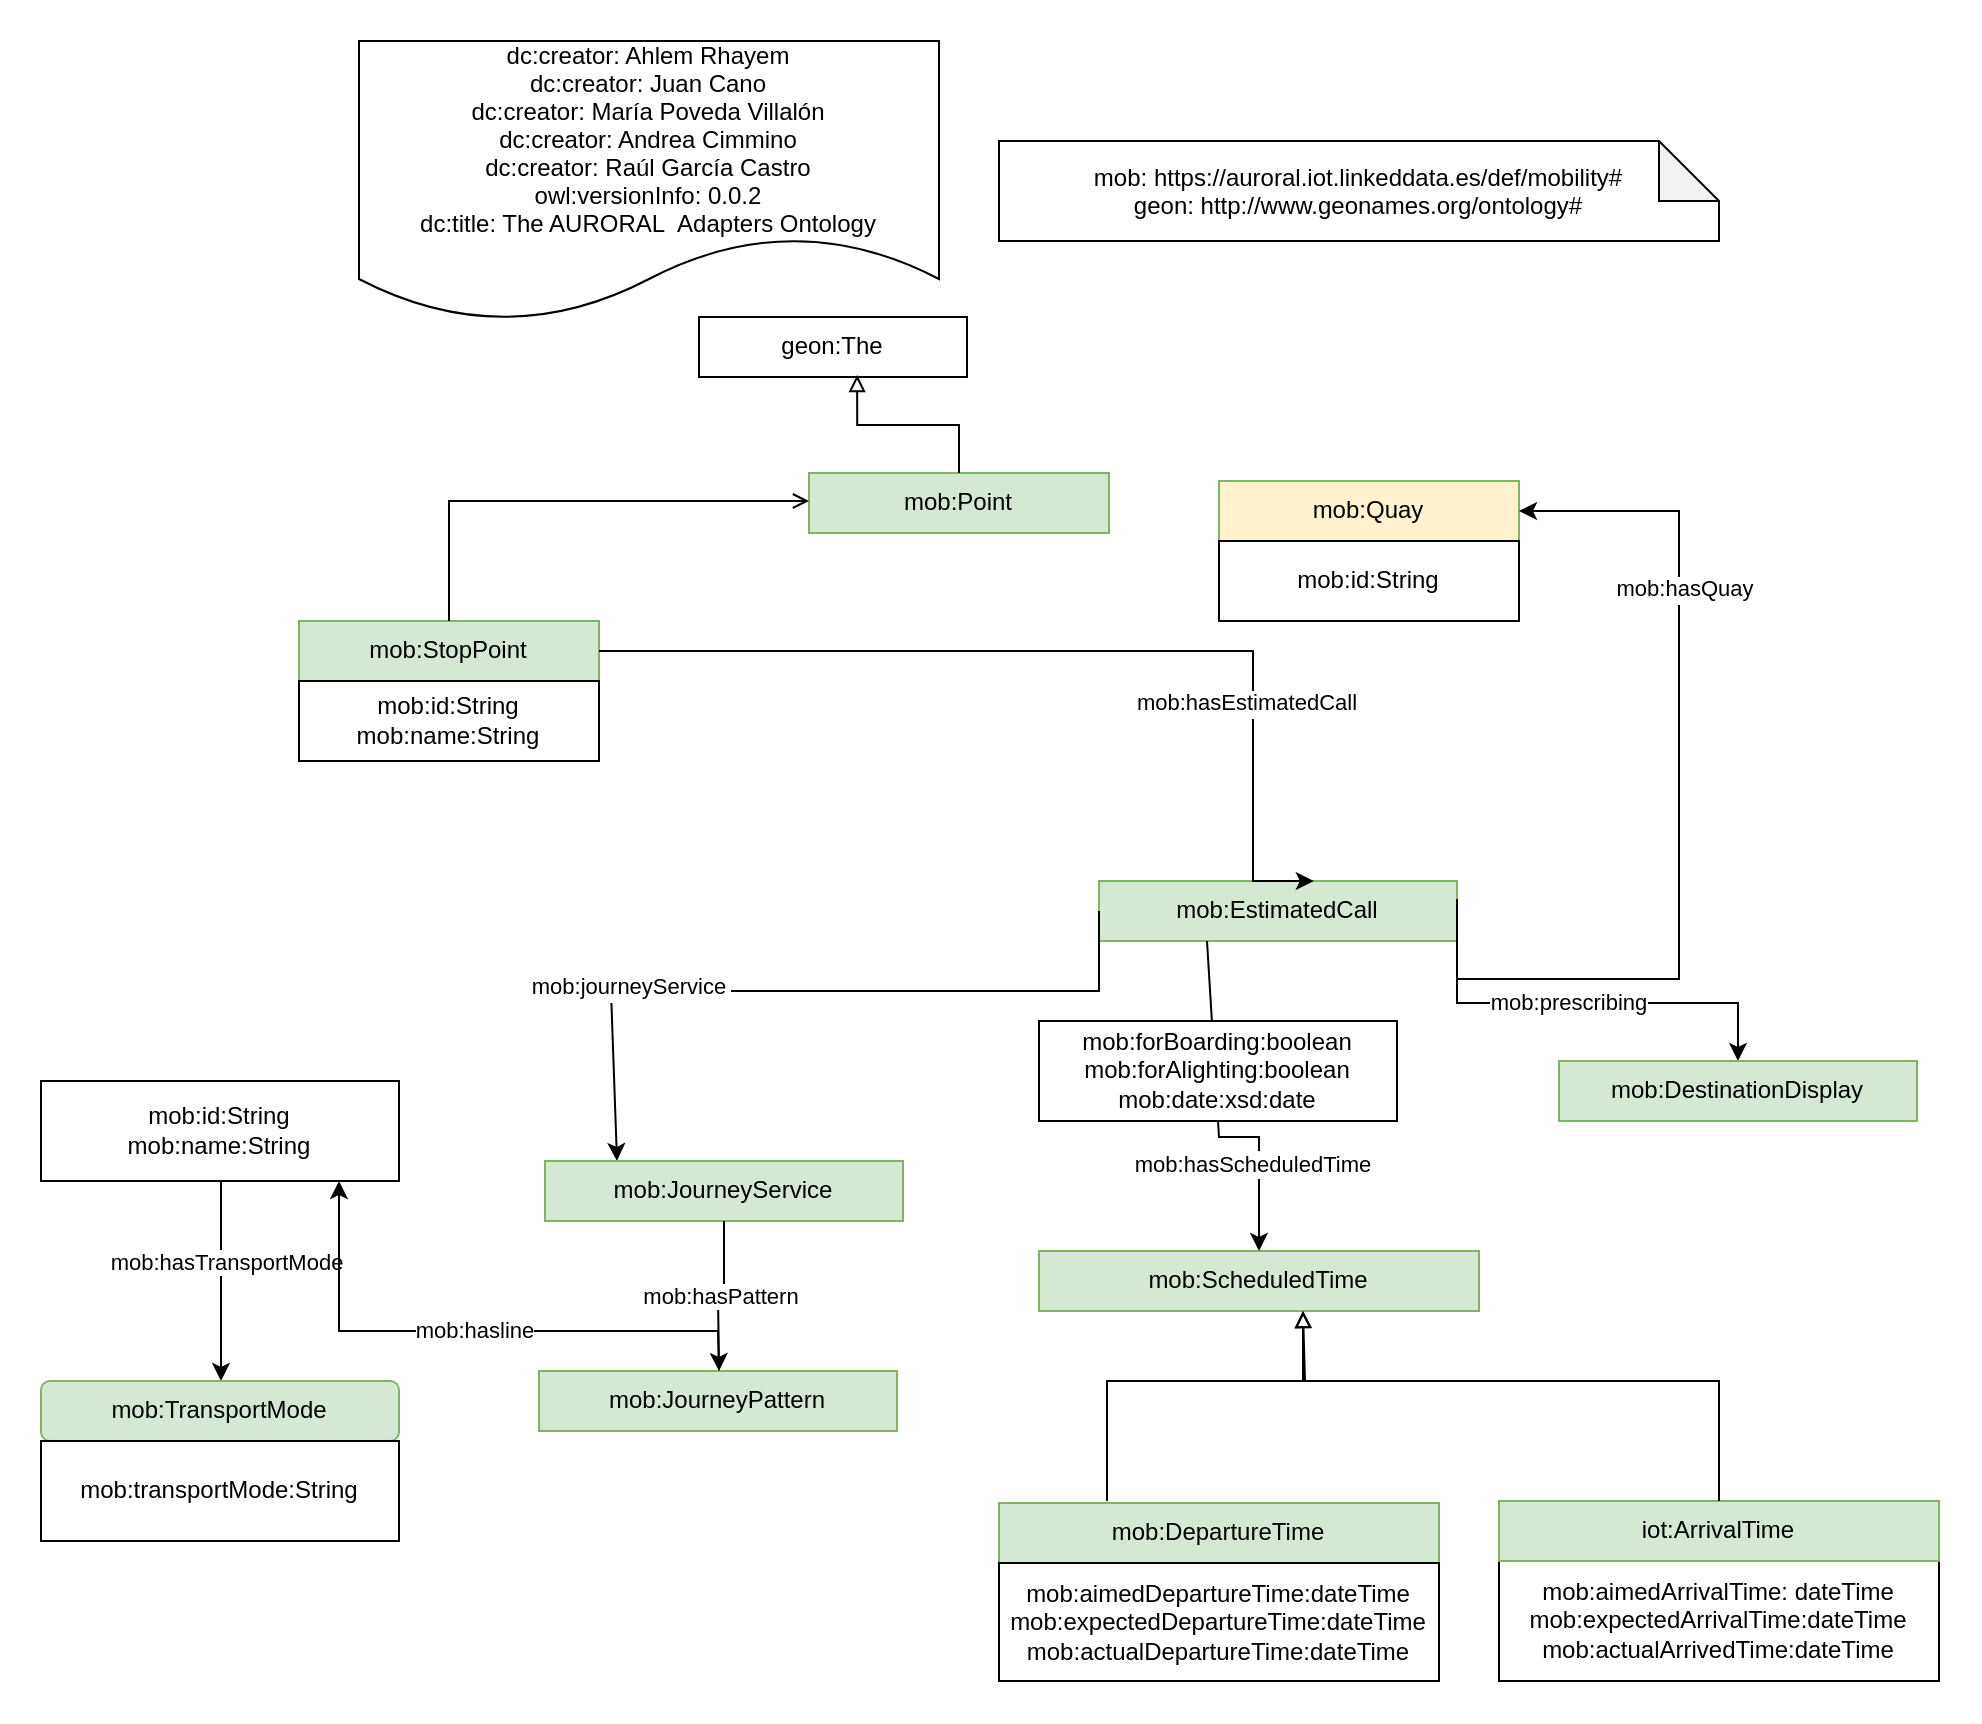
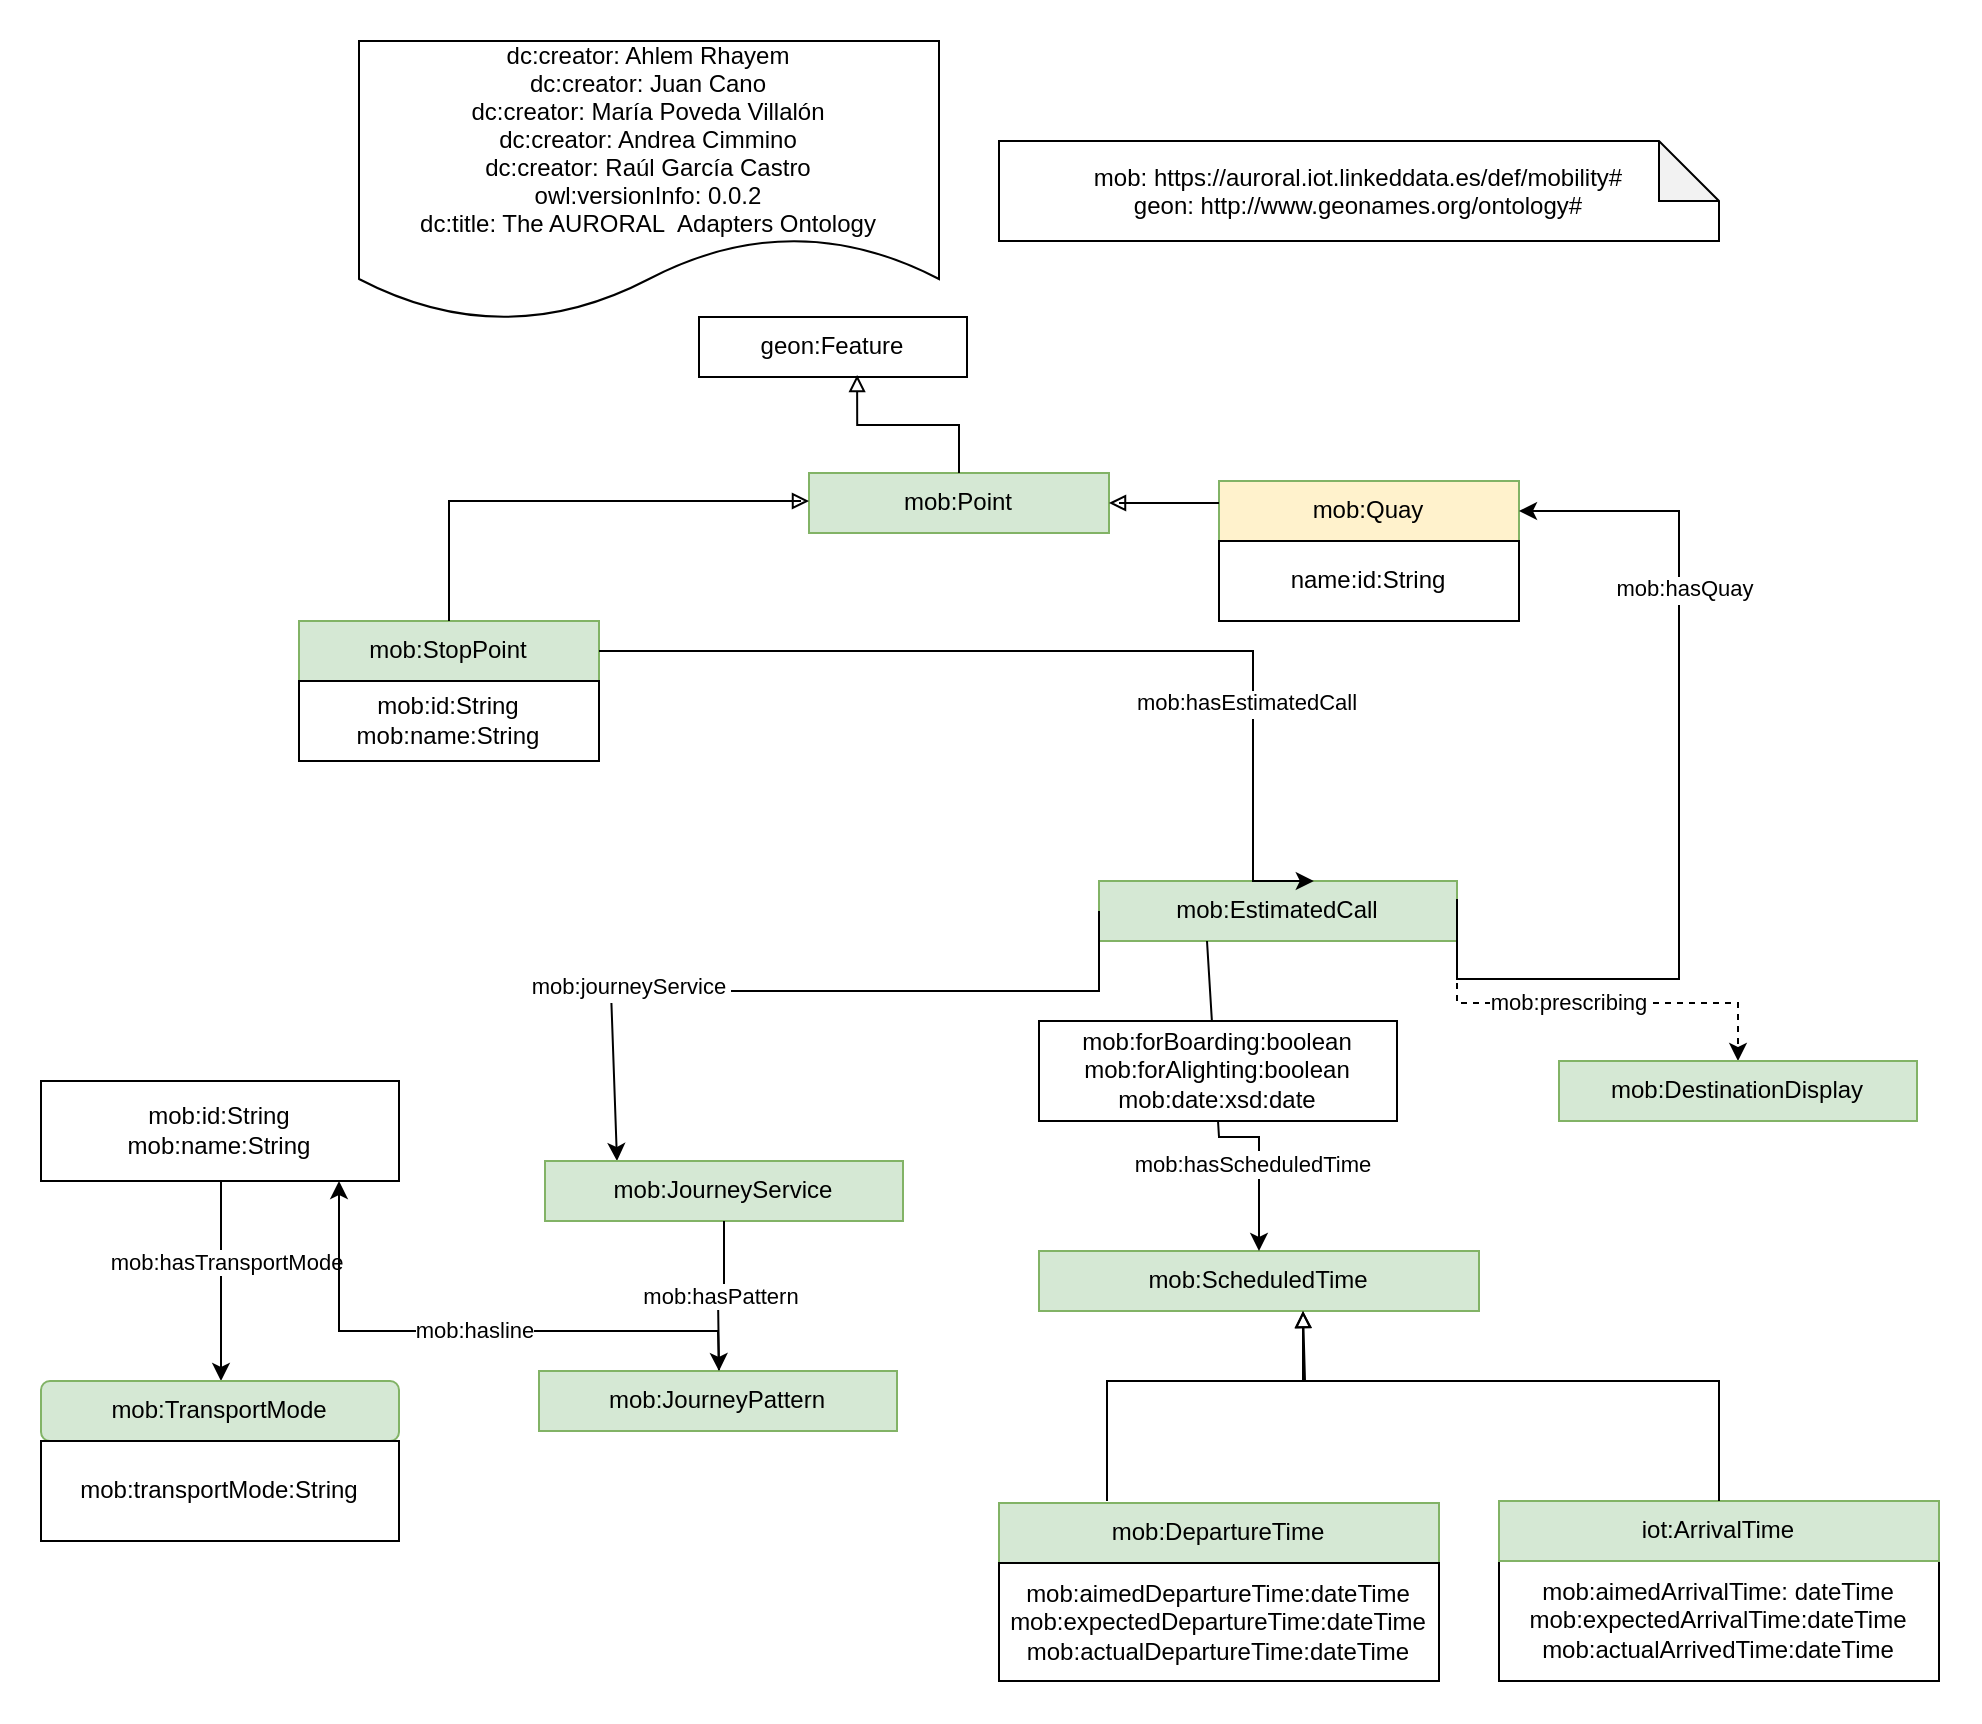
node "geon:The": label "geon:The" -> "geon:Feature"
edge "mob:StopPoint" -> "mob:Point": arrowhead open -> block
edge "mob:Quay" -> "mob:Point": added
node "mob:id:String": label "mob:id:String" -> "name:id:String"
edge "mob:EstimatedCall" -> "mob:DestinationDisplay": style solid -> dashed
